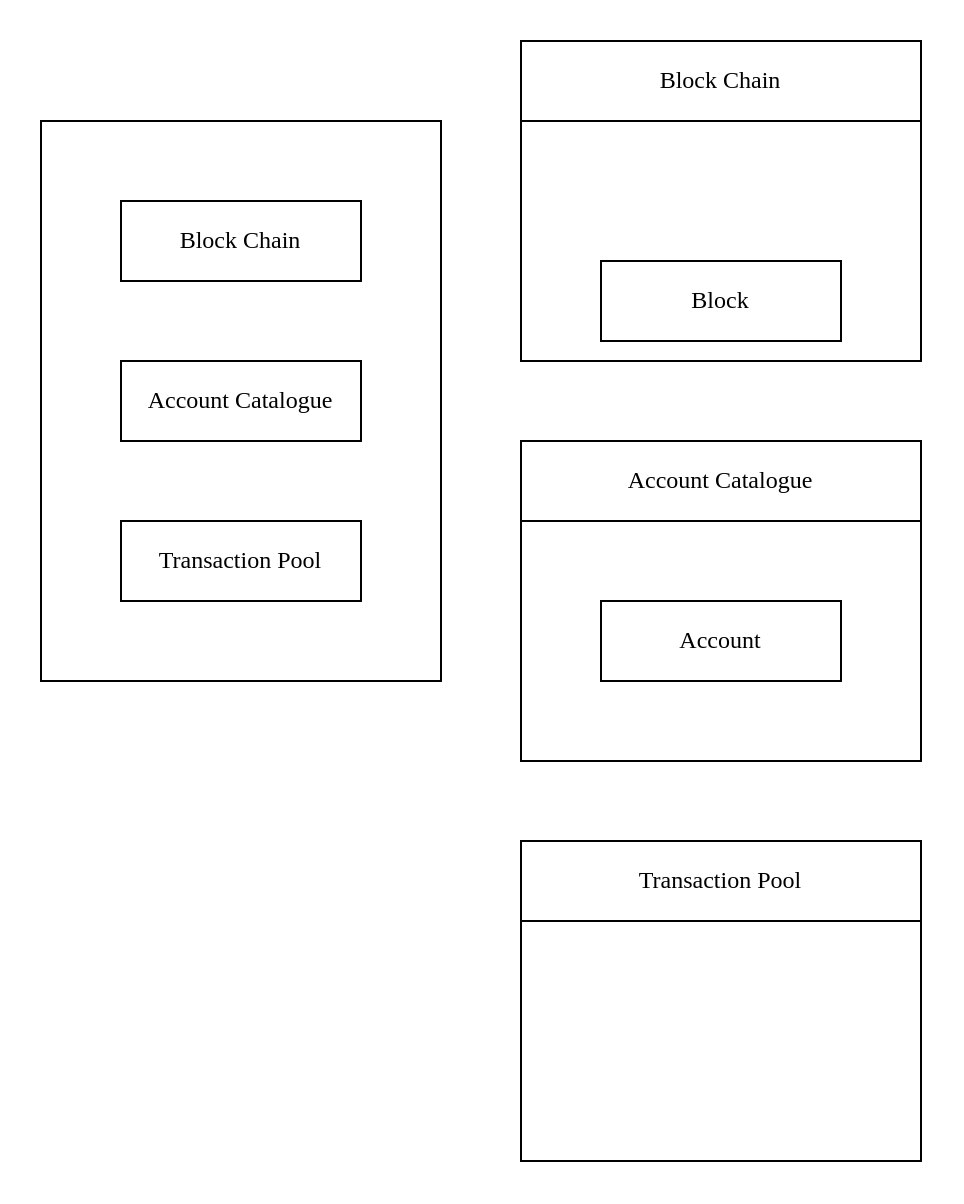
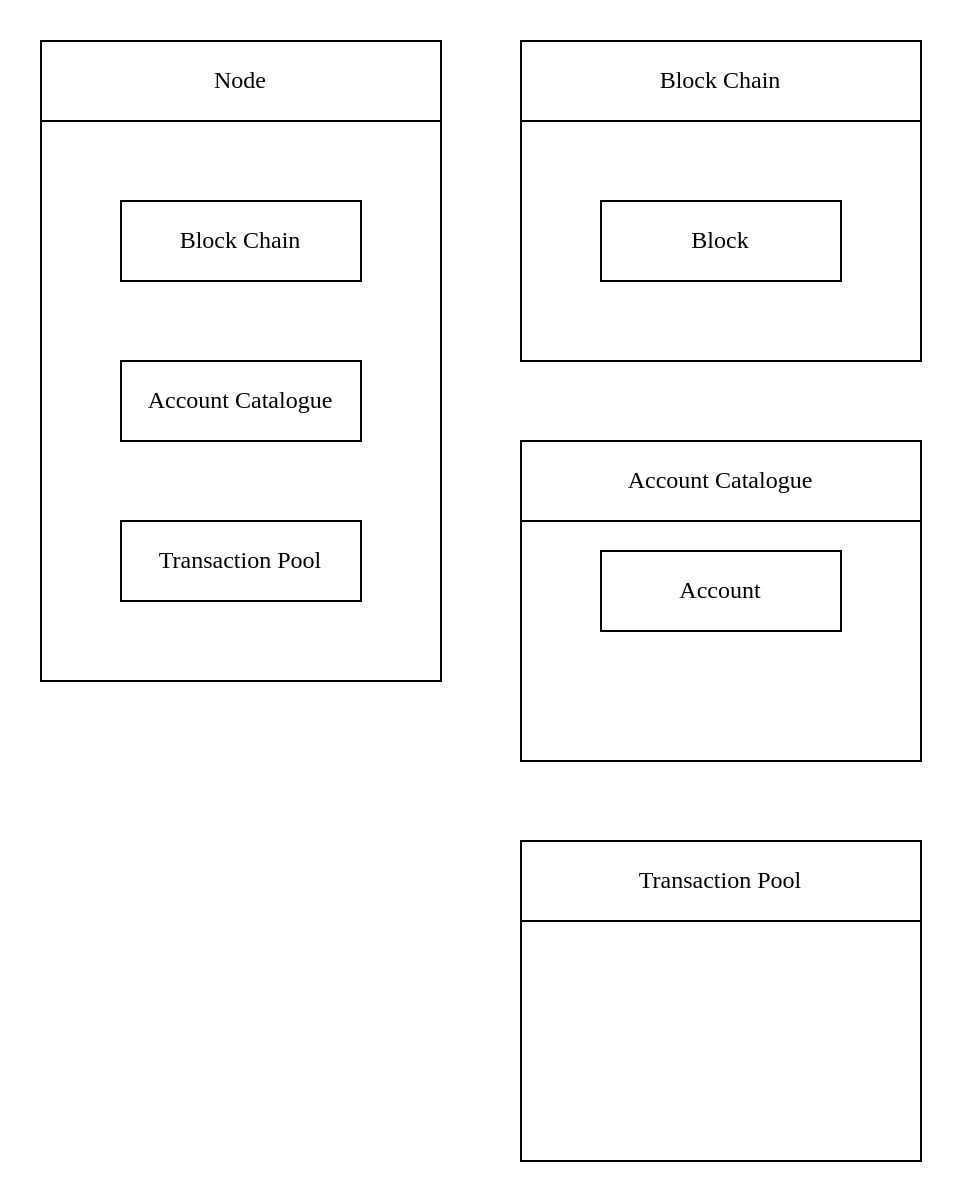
node "Node": added
node "Block": moved (721, 301) -> (721, 241)
node "Account": moved (721, 641) -> (721, 591)
